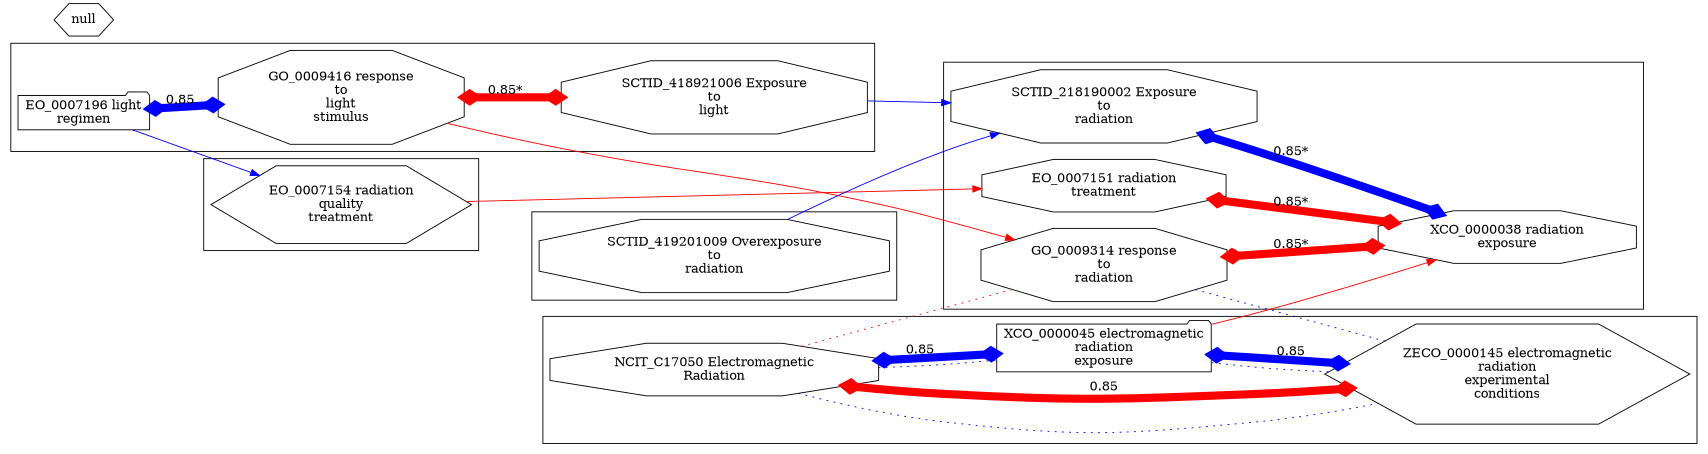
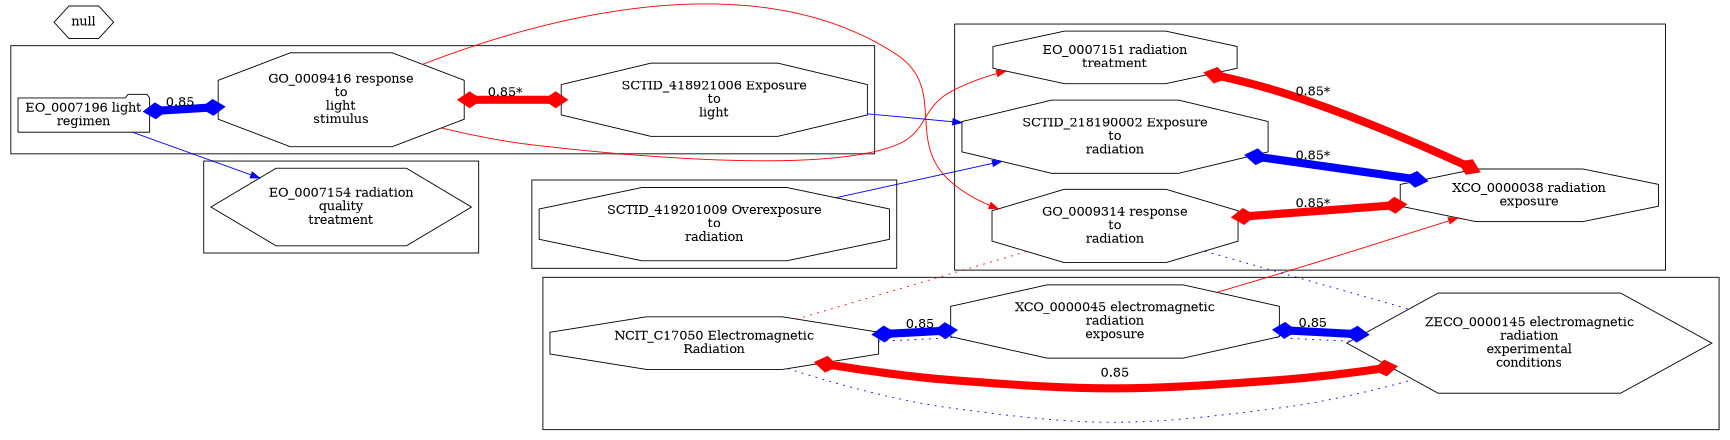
edge "EO_0007154 radiation quality treatment" -> "EO_0007151 radiation treatment": now "GO_0009416 response to light stimulus" -> "EO_0007151 radiation treatment"
node "XCO_0000045 electromagnetic radiation exposure": shape folder -> octagon
